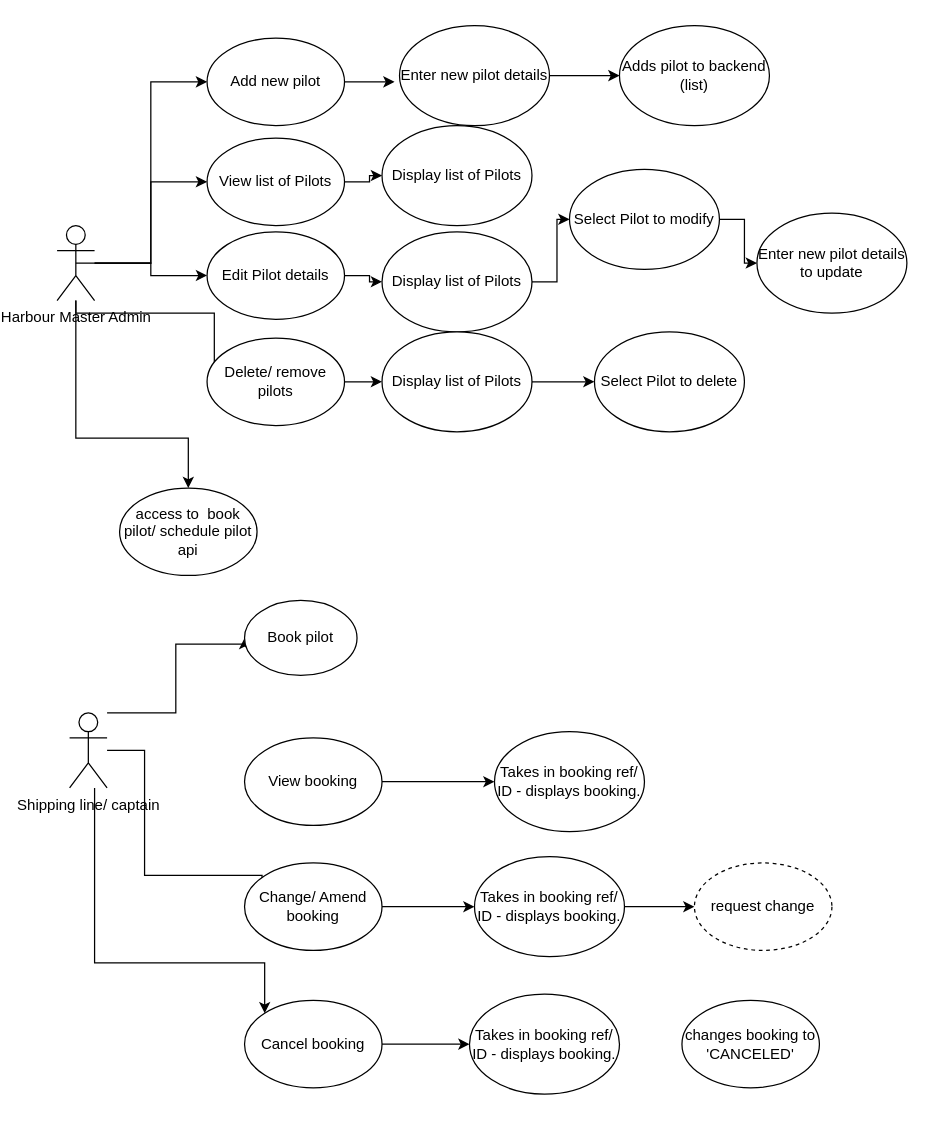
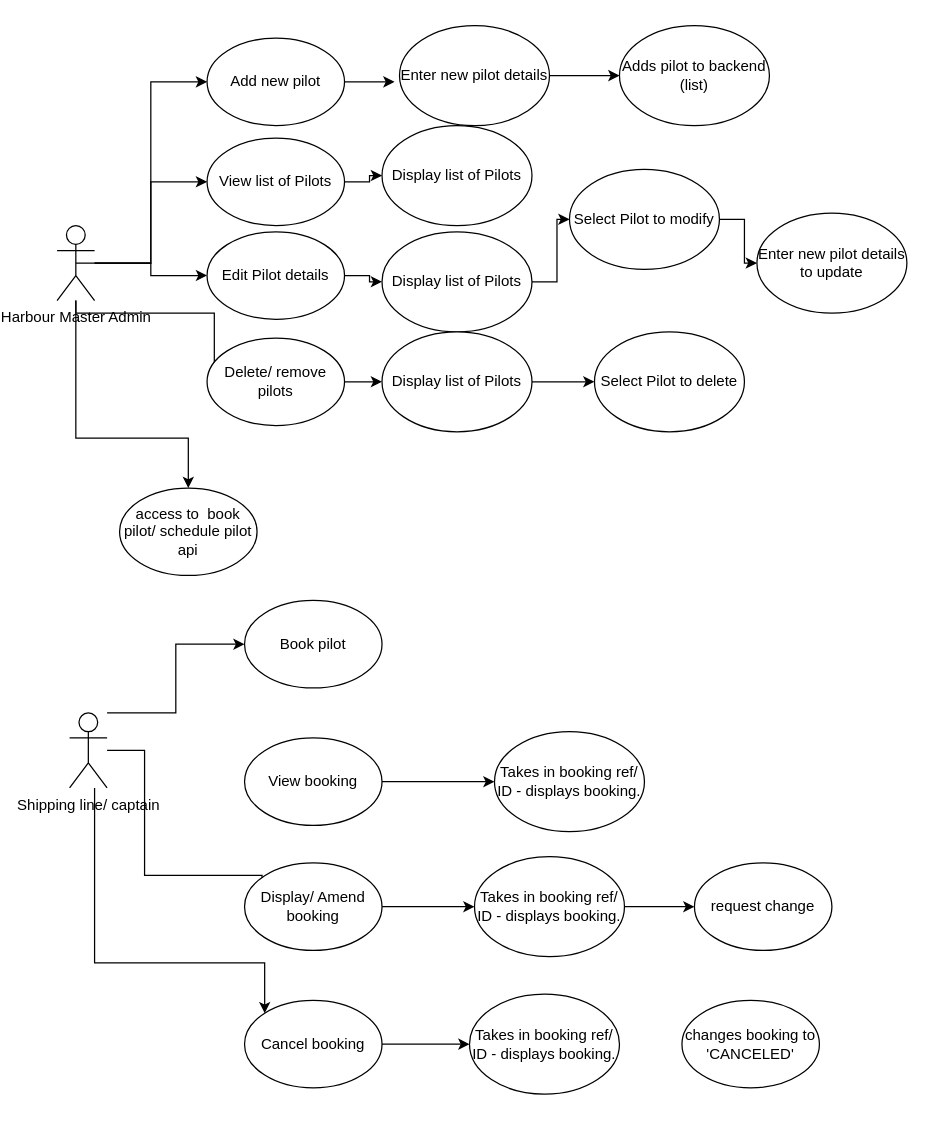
node "Book pilot": size 113x75 -> 138x88
node "Change/ Amend booking": label "Change/ Amend booking" -> "Display/ Amend booking"
node "request change": style dashed -> solid
